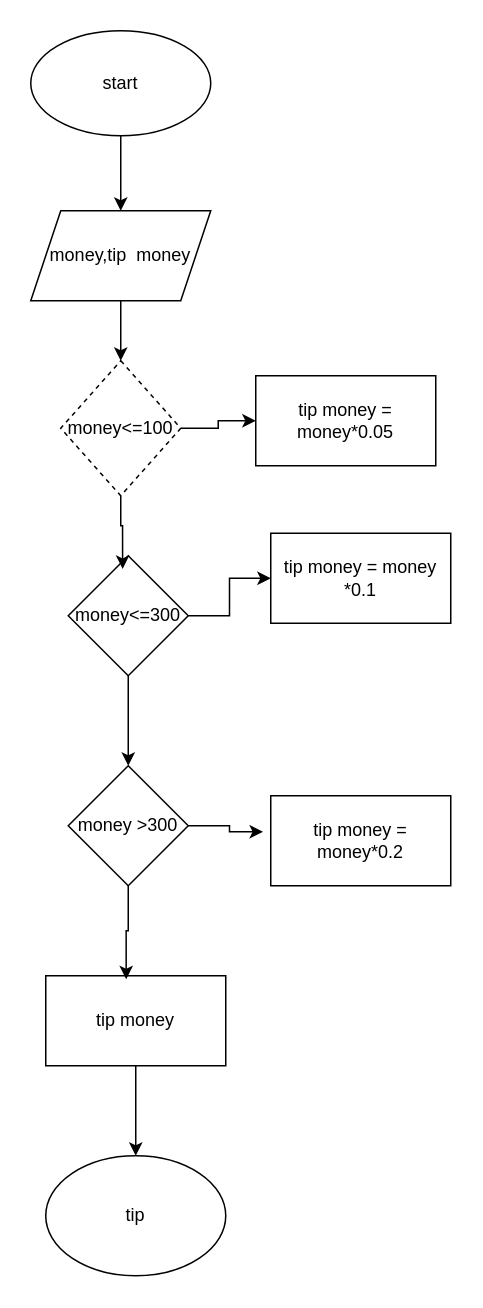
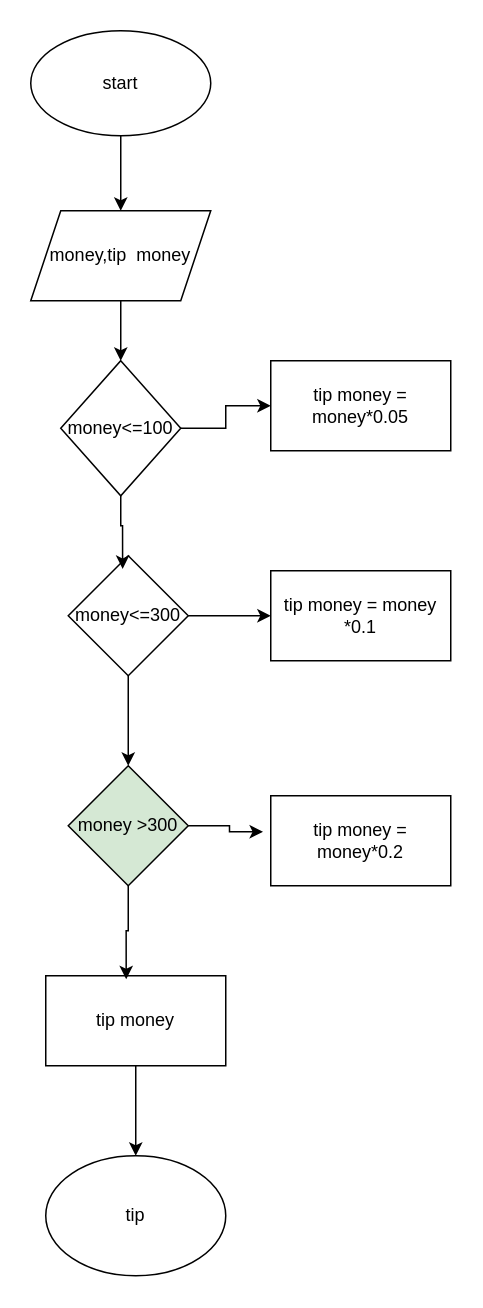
node "tip money = money*0.05": moved (346, 421) -> (361, 406)
node "money<=100": style dashed -> solid
node "tip money = money *0.1": moved (361, 578) -> (361, 616)
node "money >300": fillcolor #ffffff -> #d5e8d4
